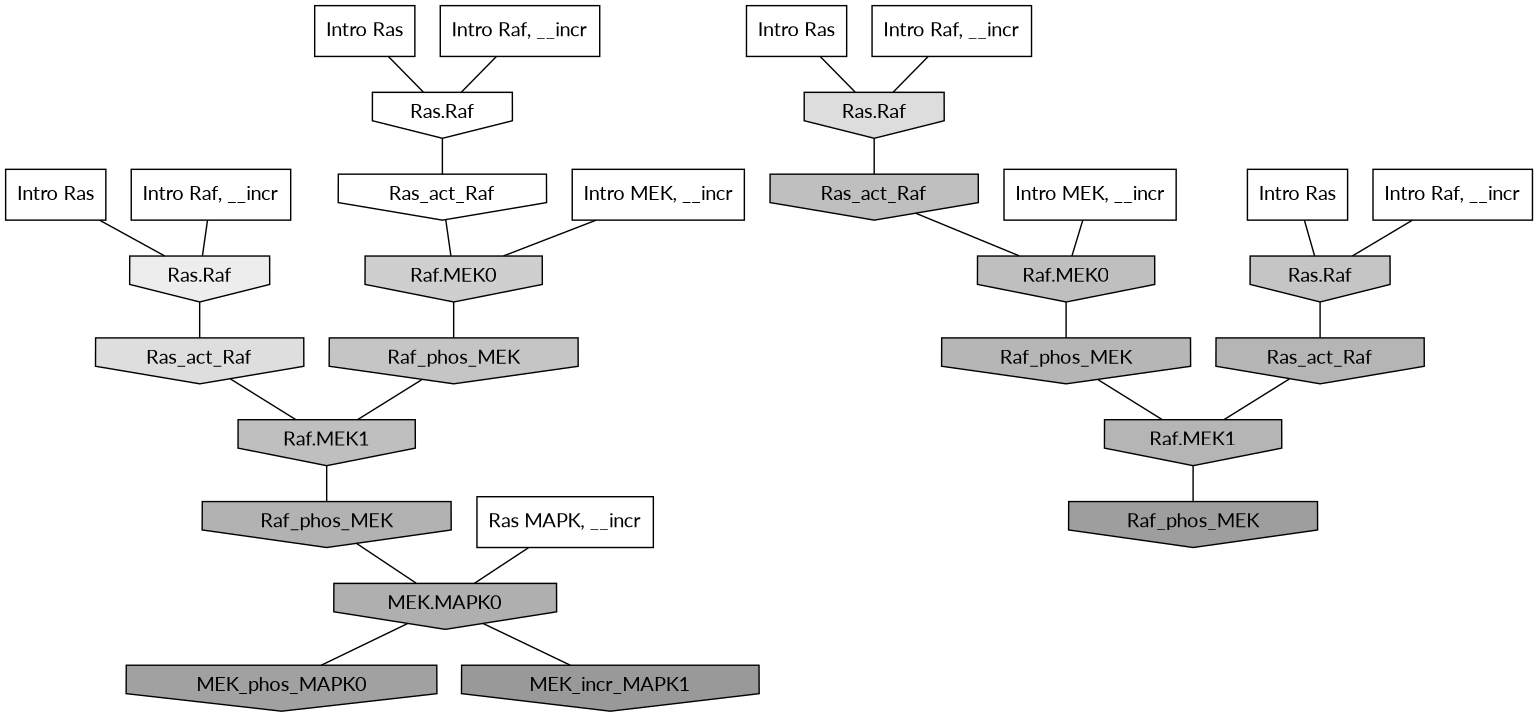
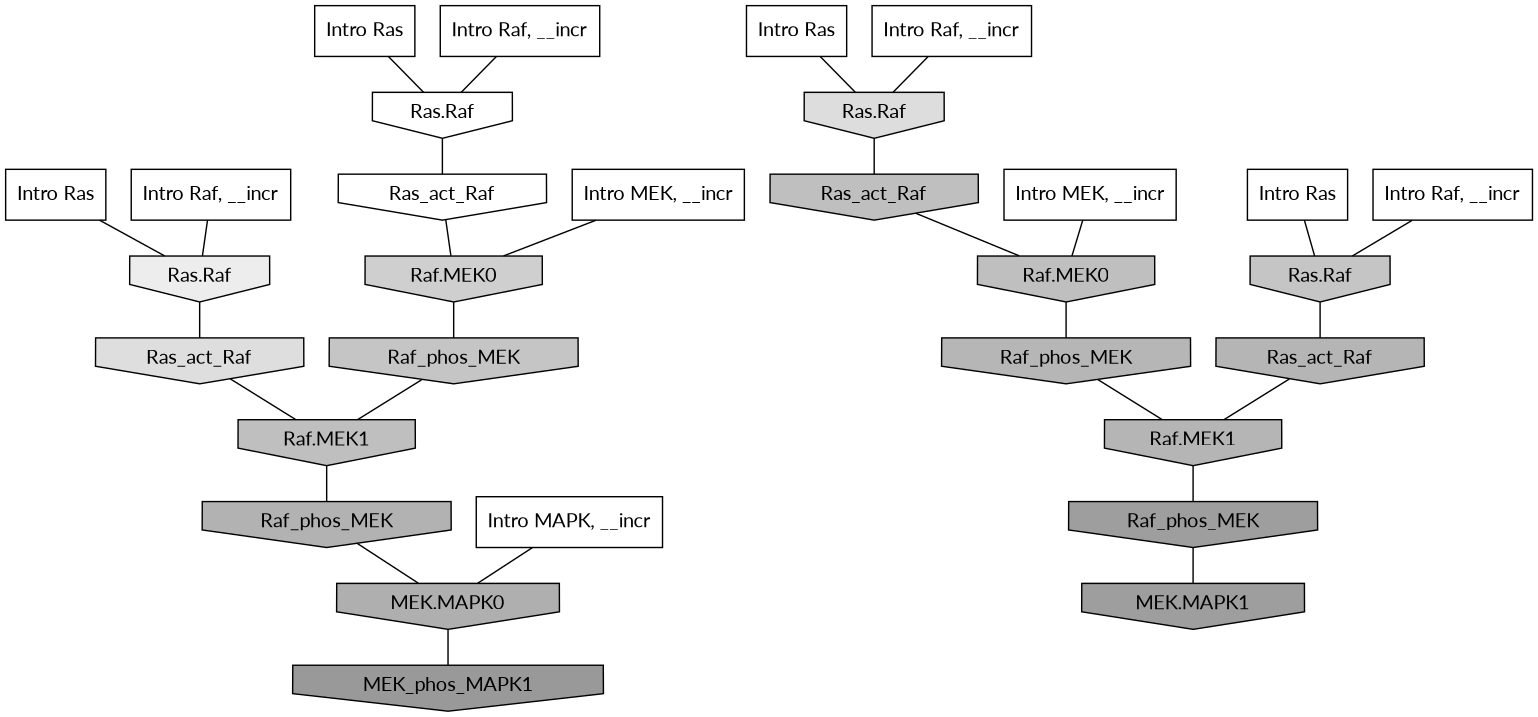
node "Ras MAPK, __incr": label "Ras MAPK, __incr" -> "Intro MAPK, __incr"
node "MEK.MAPK1": added
node "MEK_phos_MAPK0": removed
node "MEK_incr_MAPK1": label "MEK_incr_MAPK1" -> "MEK_phos_MAPK1"
